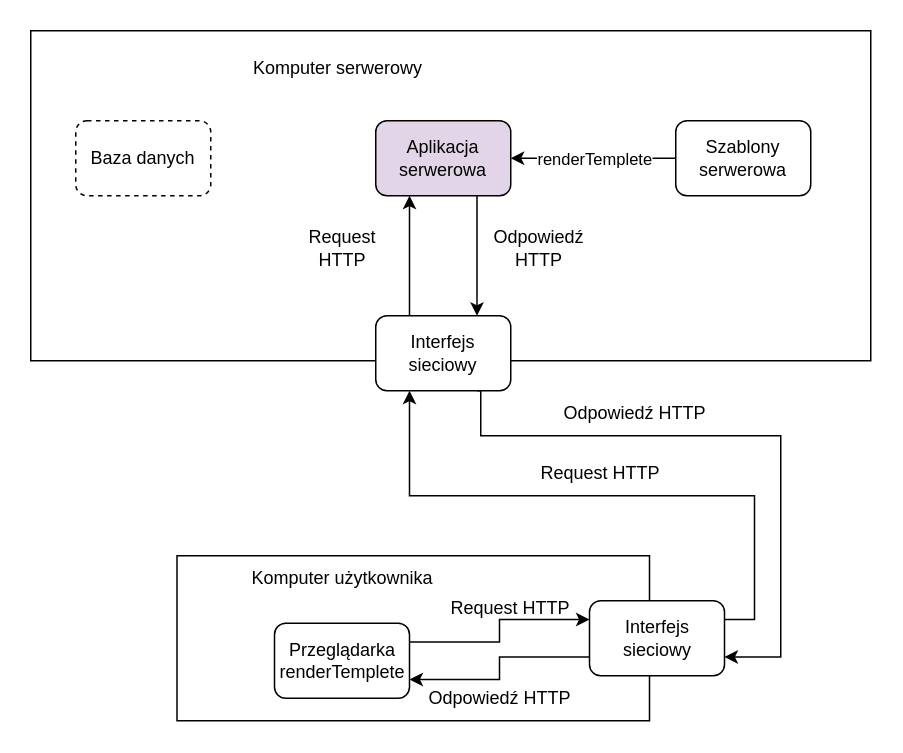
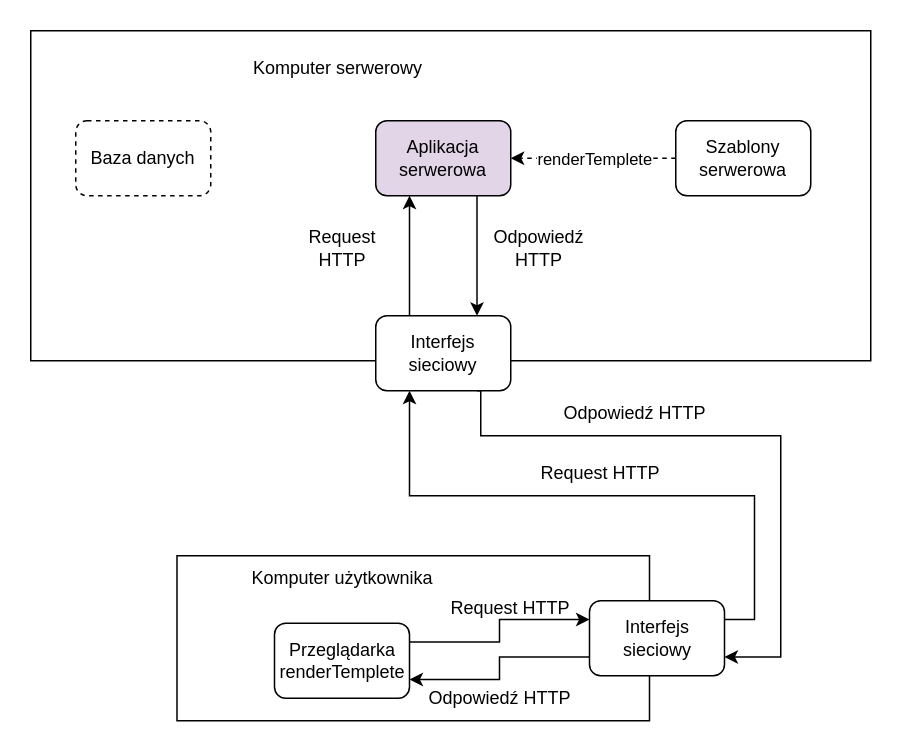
edge "Szablony serwerowa" -> "Aplikacja serwerowa": style solid -> dashed
